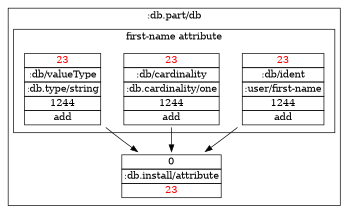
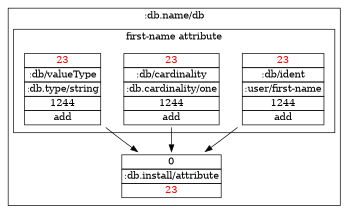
cluster ":db.part/db": label ":db.part/db" -> ":db.name/db"
